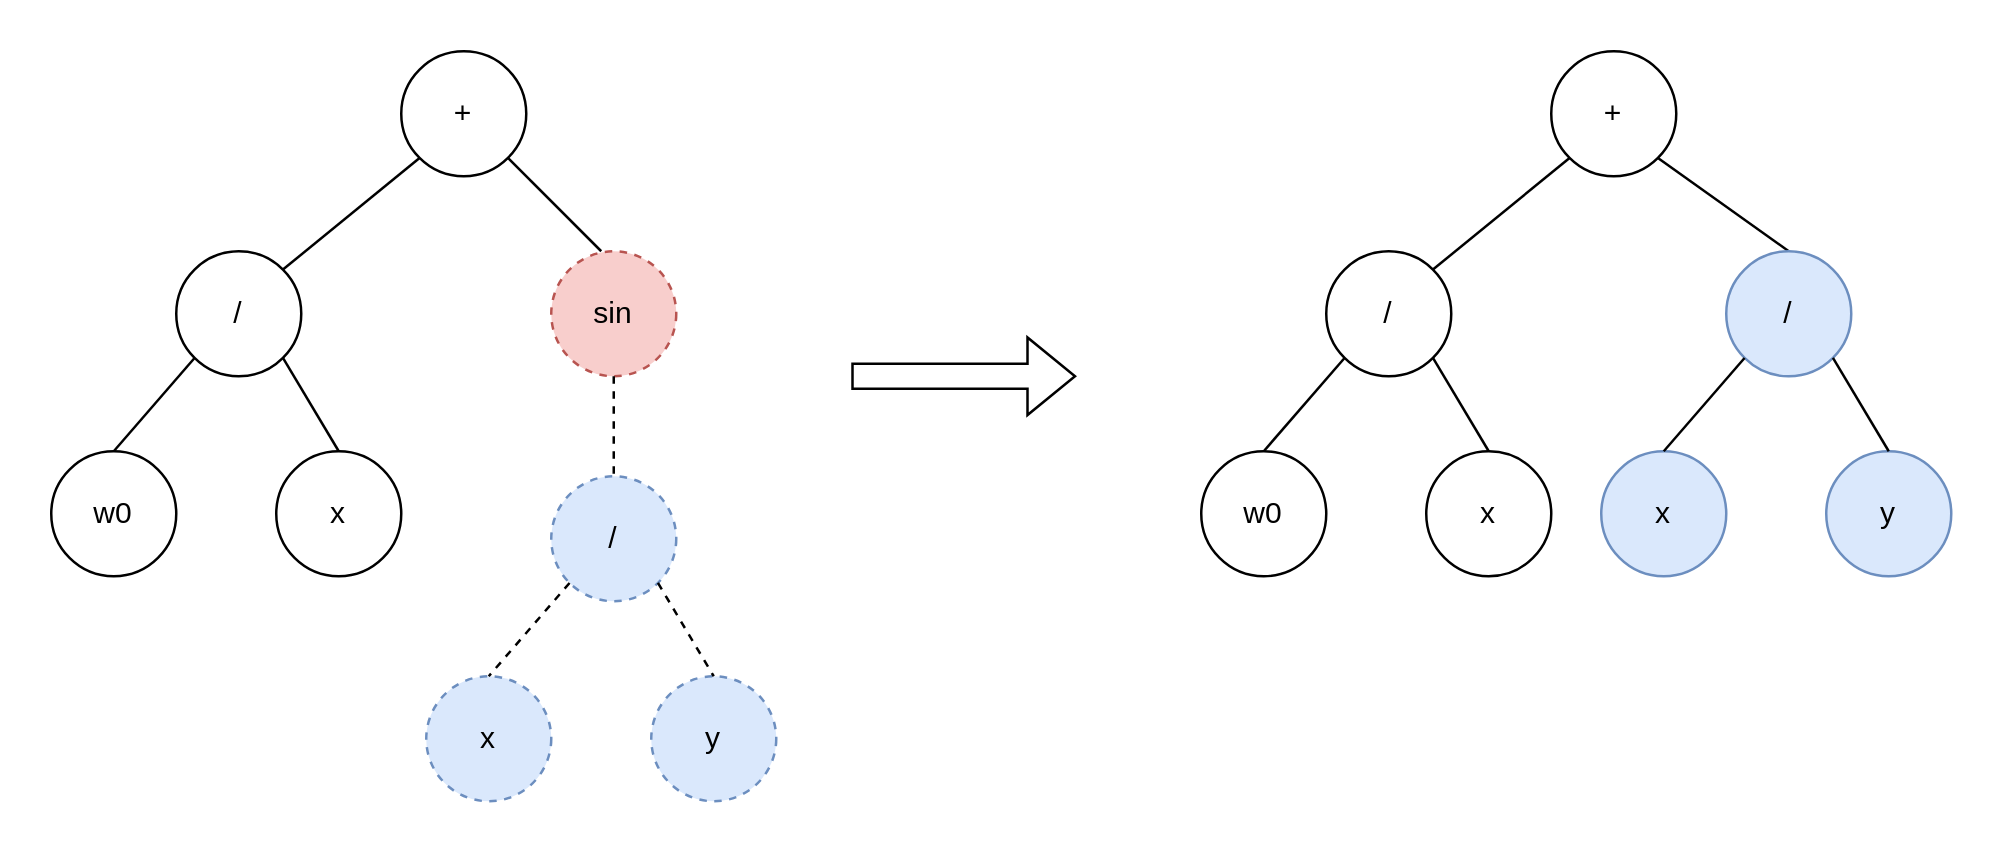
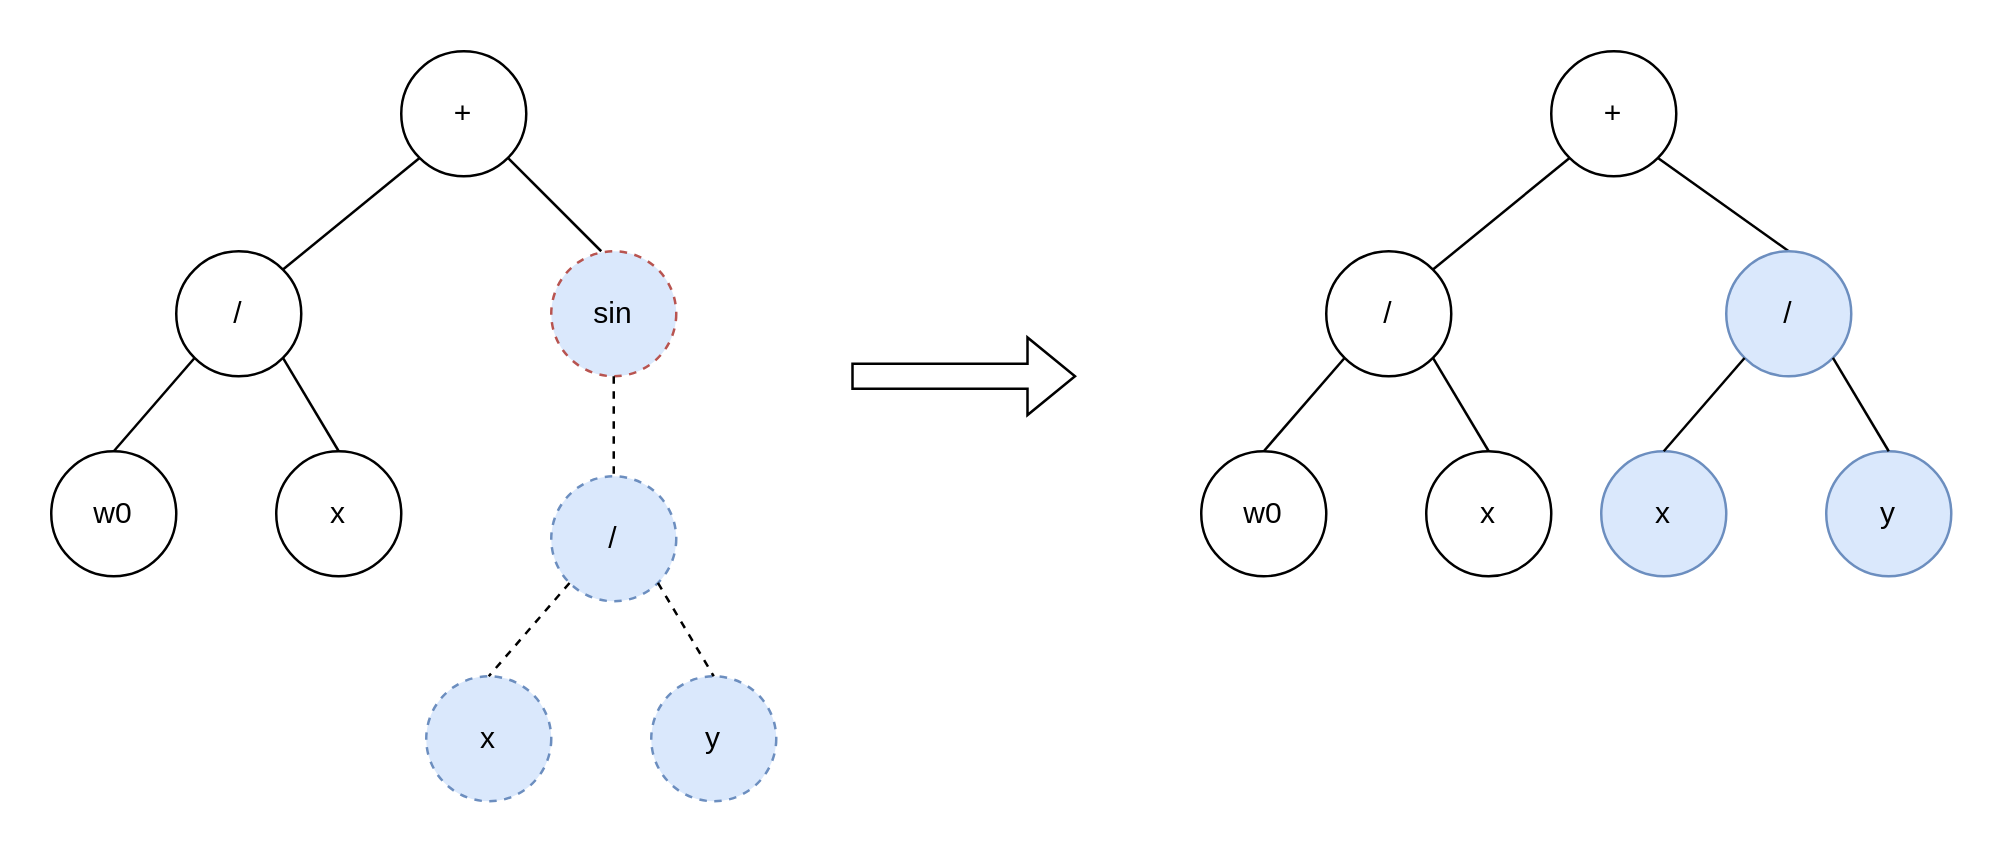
node "sin": fillcolor #f8cecc -> #dae8fc
